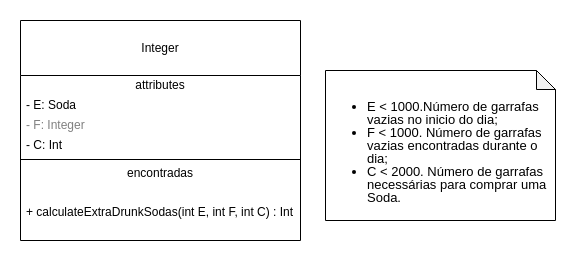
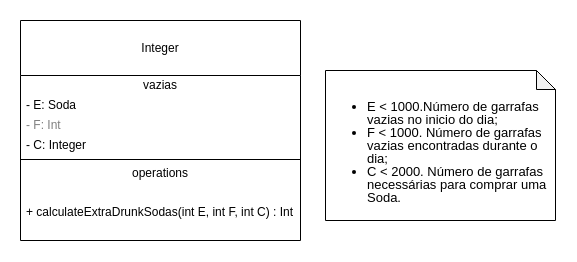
node "attributes": label "attributes" -> "vazias"
node "- F: Integer": label "- F: Integer" -> "- F: Int"
node "- C: Int": label "- C: Int" -> "- C: Integer"
node "encontradas": label "encontradas" -> "operations"
